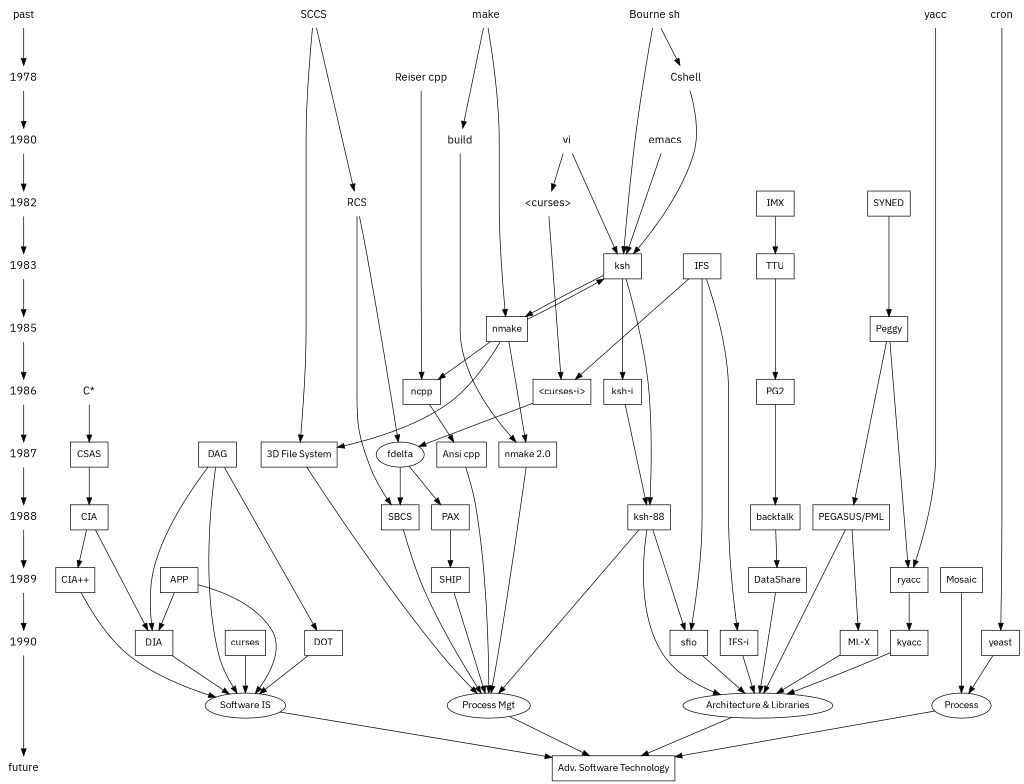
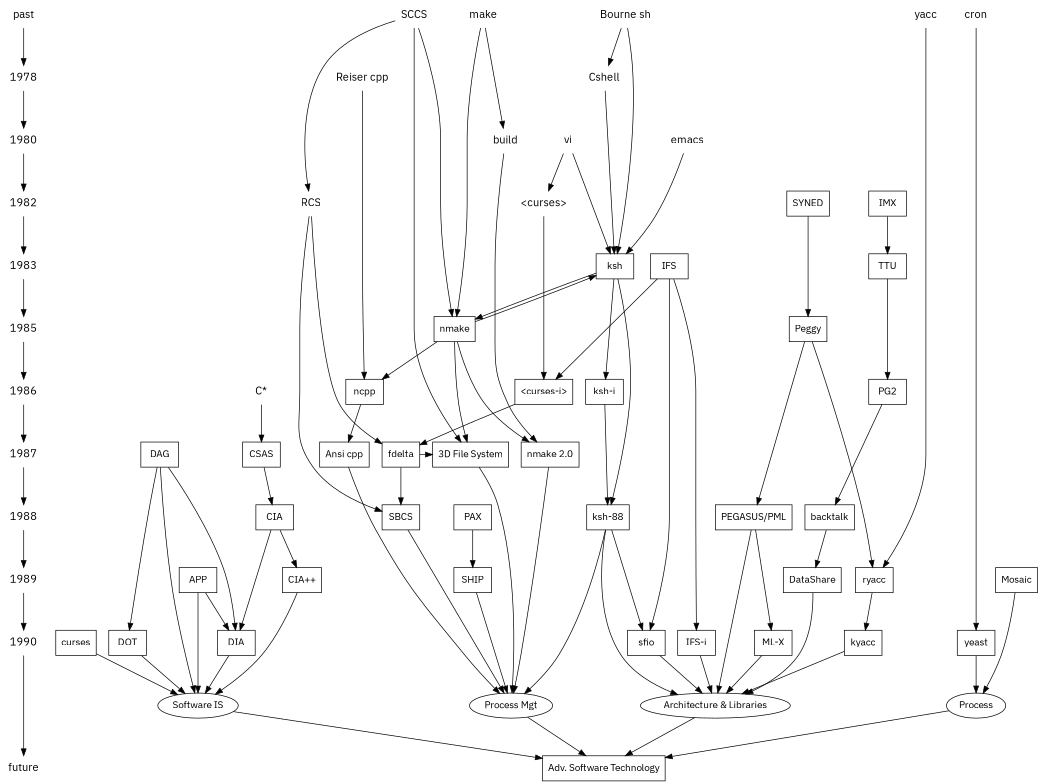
edge "SCCS" -> "nmake": added
node "fdelta": shape ellipse -> box
edge "fdelta" -> "PAX": now "fdelta" -> "3D File System"
